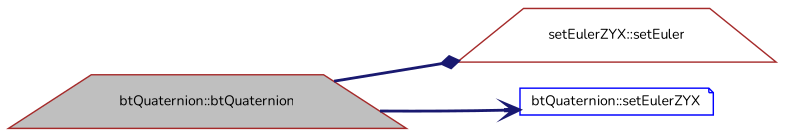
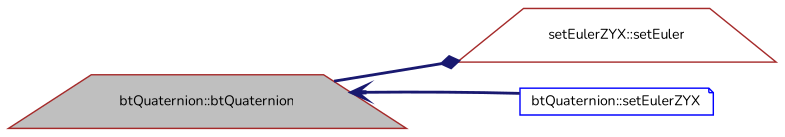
edge "btQuaternion::btQuaternion" -> "btQuaternion::setEulerZYX": reversed
